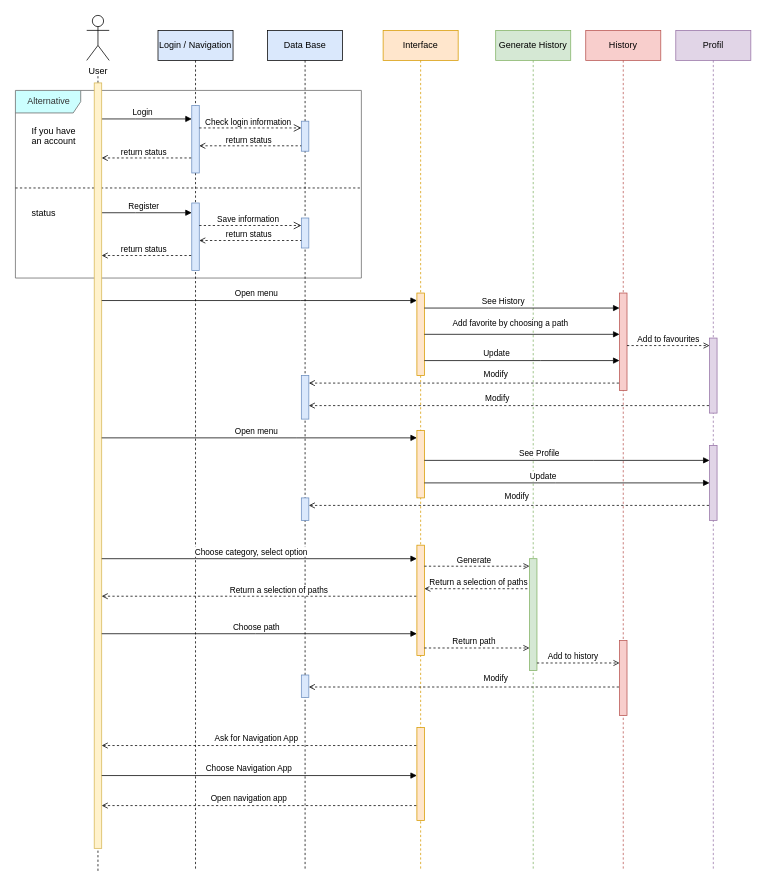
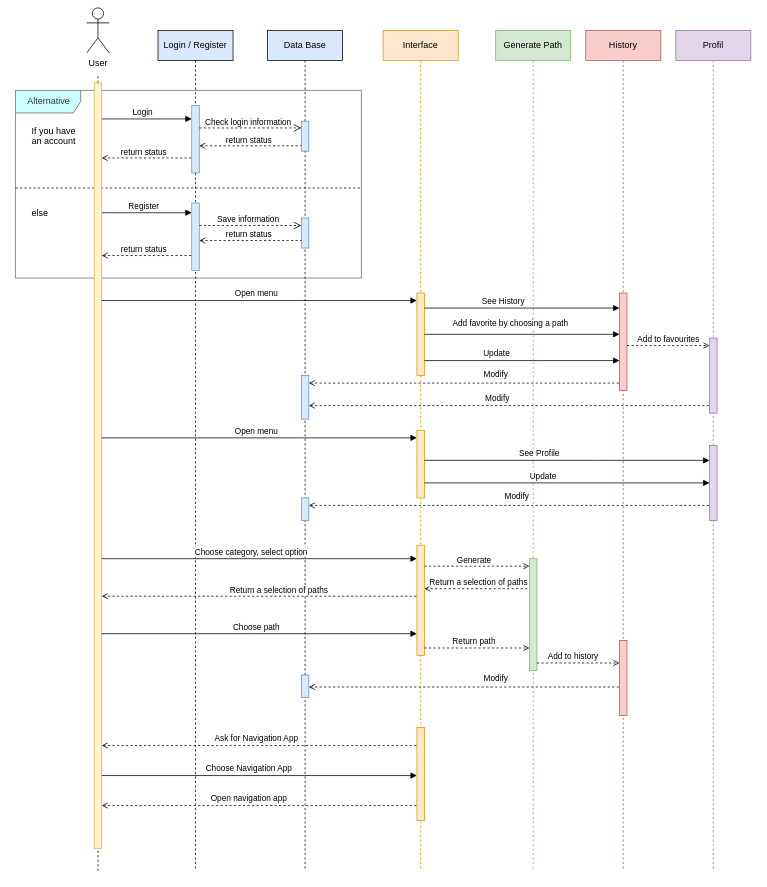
node "User": moved (98, 38) -> (98, 30)
node "Login / Navigation": label "Login / Navigation" -> "Login / Register"
node "Generate History": label "Generate History" -> "Generate Path"
node "status": label "status" -> "else"
